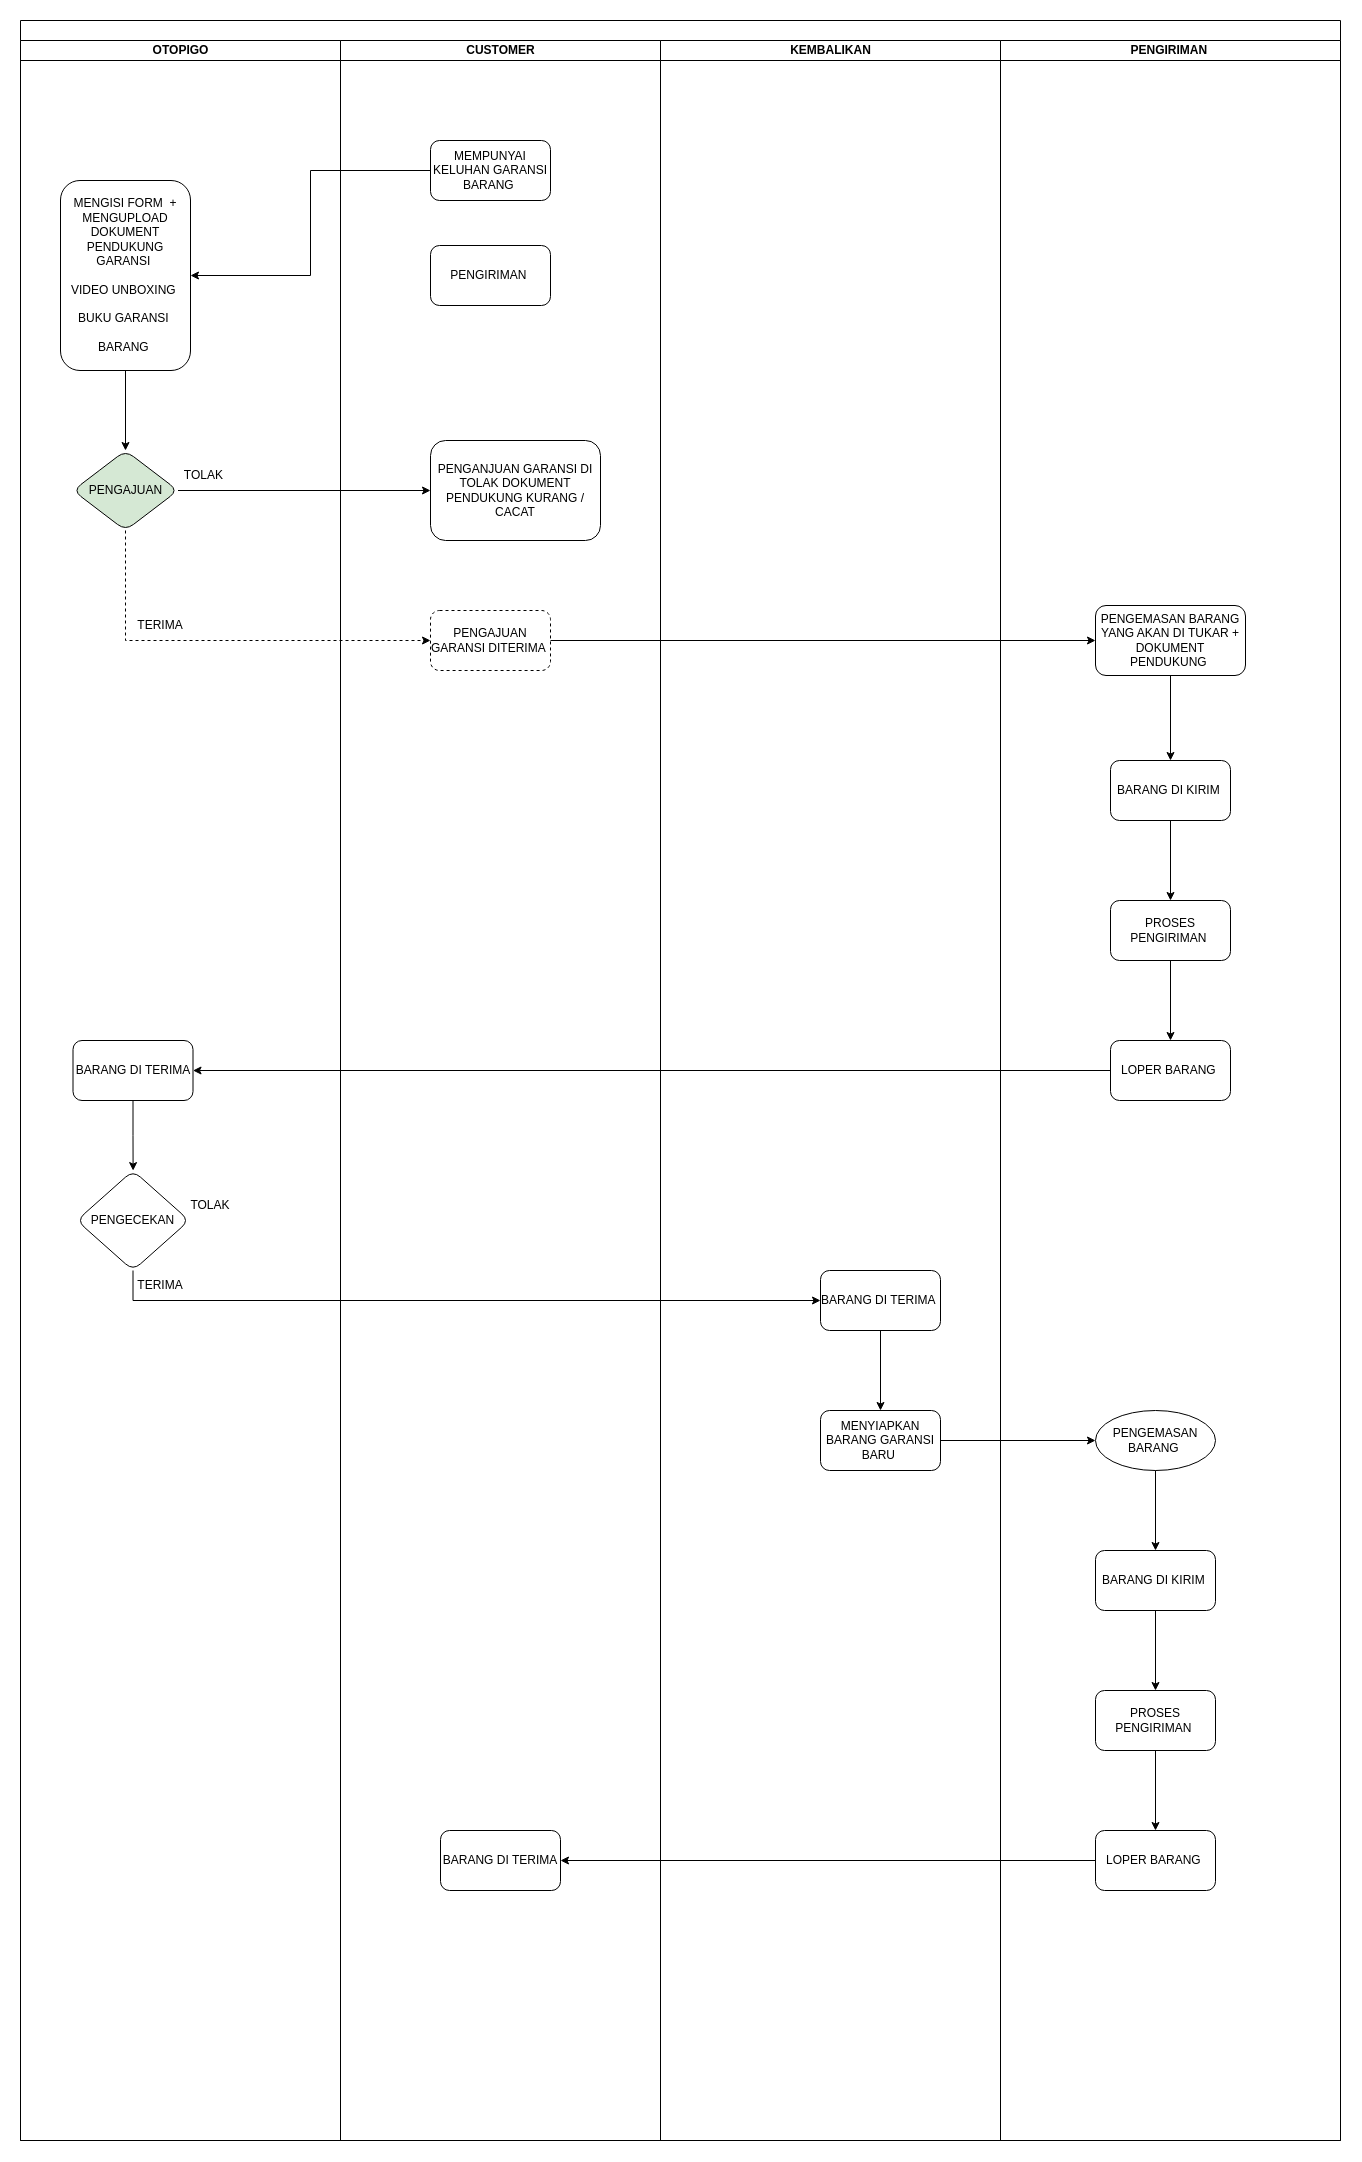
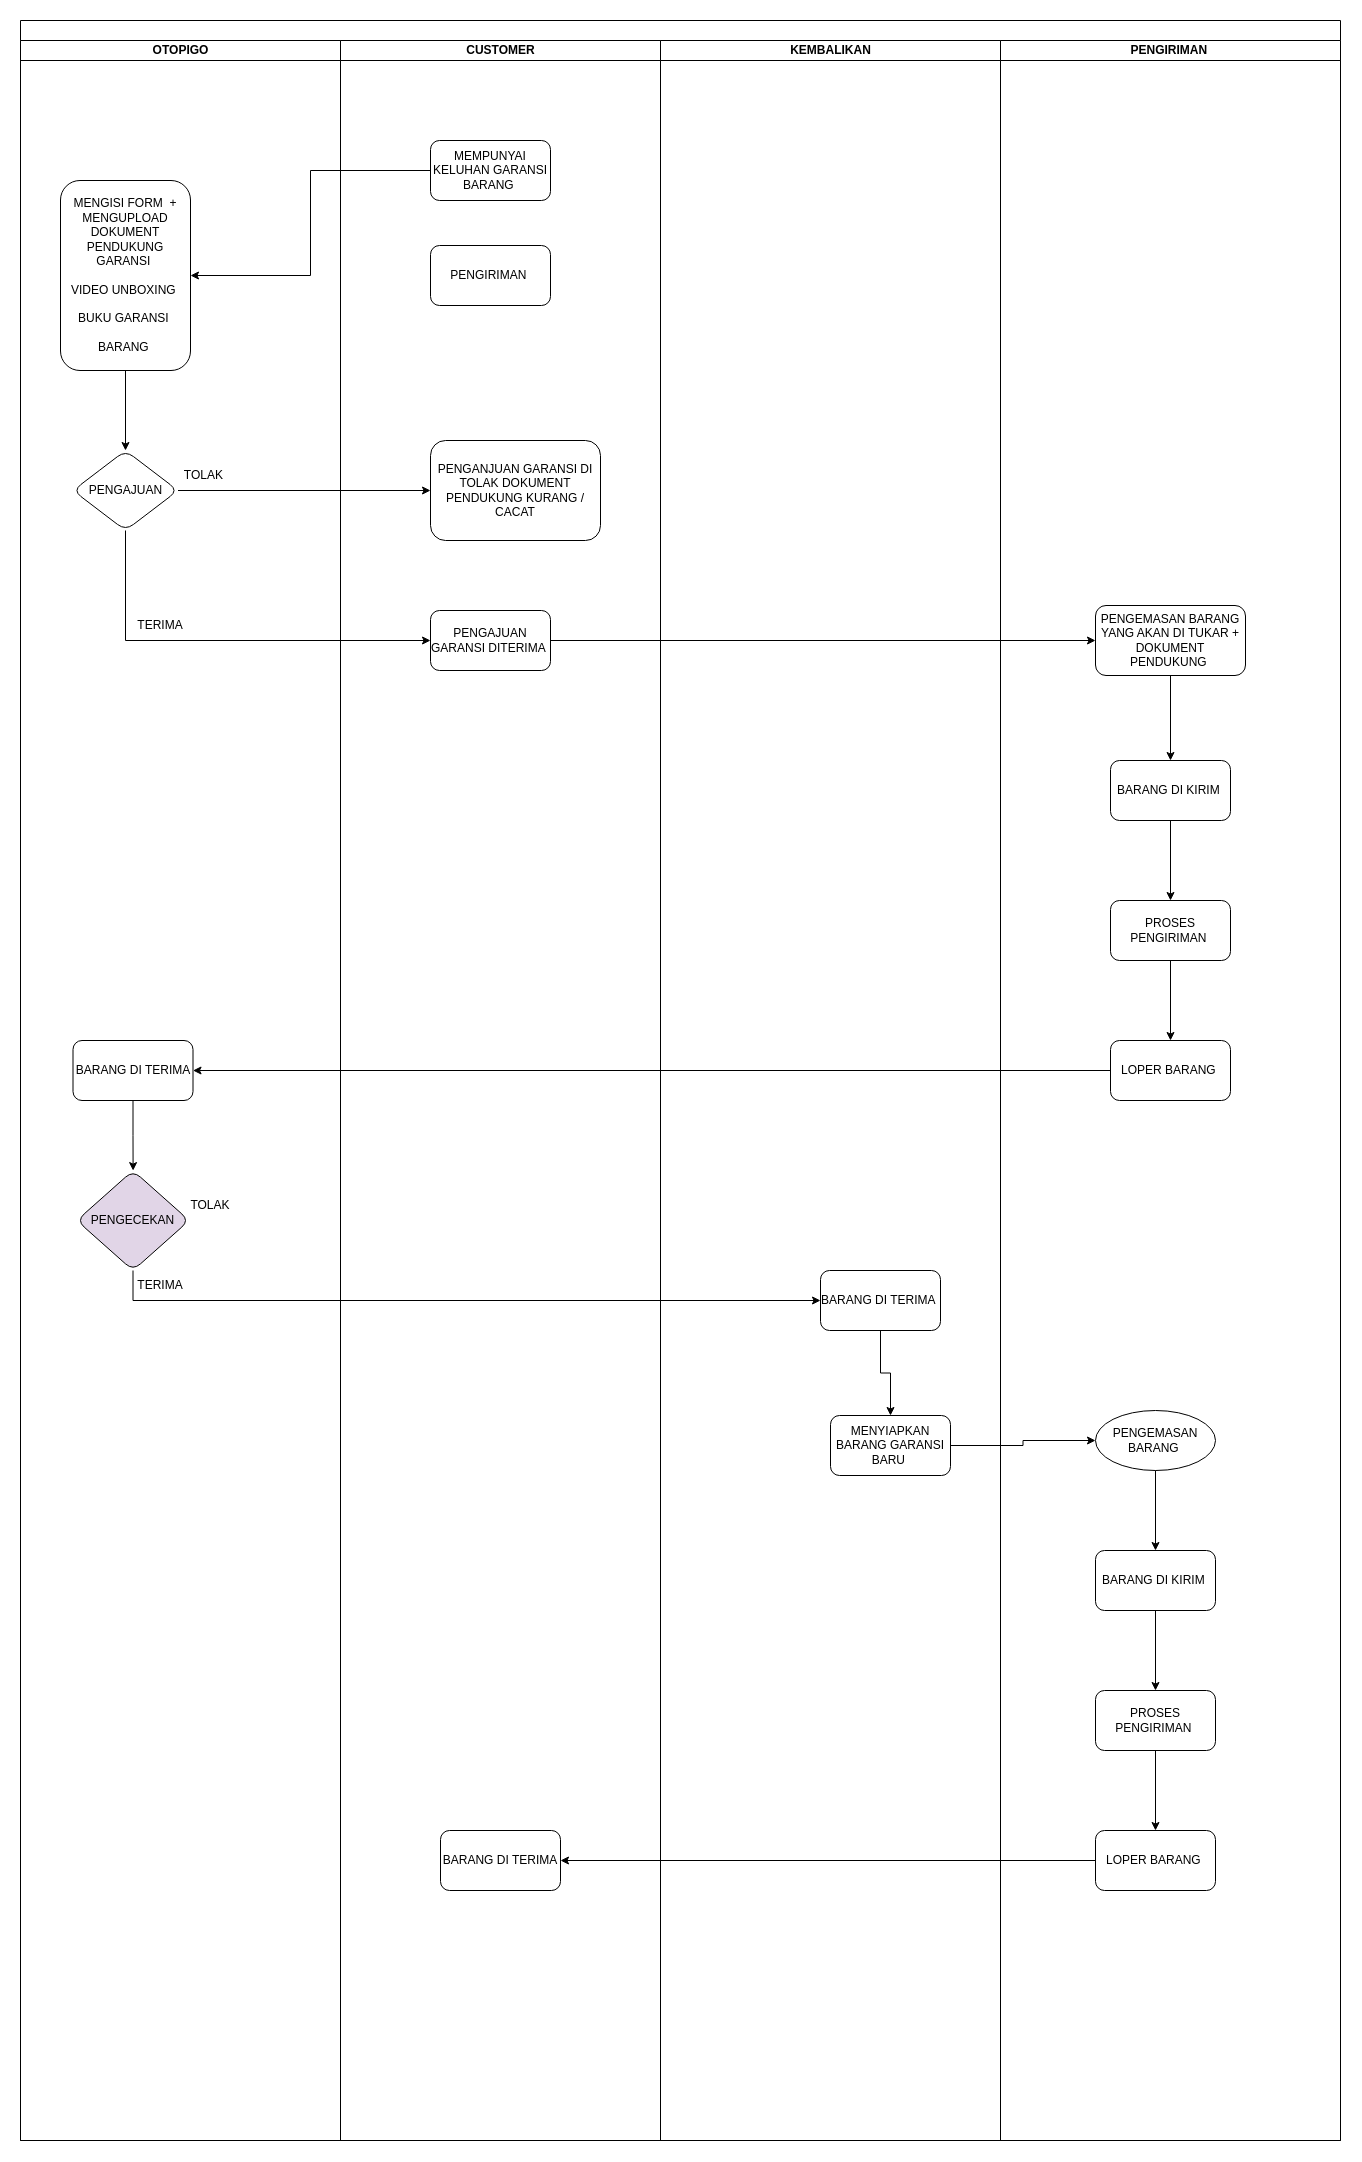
node "PENGAJUAN": fillcolor #d5e8d4 -> #ffffff
edge "PENGAJUAN" -> "PENGAJUAN GARANSI DITERIMA": style dashed -> solid
node "PENGAJUAN GARANSI DITERIMA": style dashed -> solid
node "PENGECEKAN": fillcolor #ffffff -> #e1d5e7
node "MENYIAPKAN BARANG GARANSI BARU": moved (881, 1441) -> (891, 1446)
